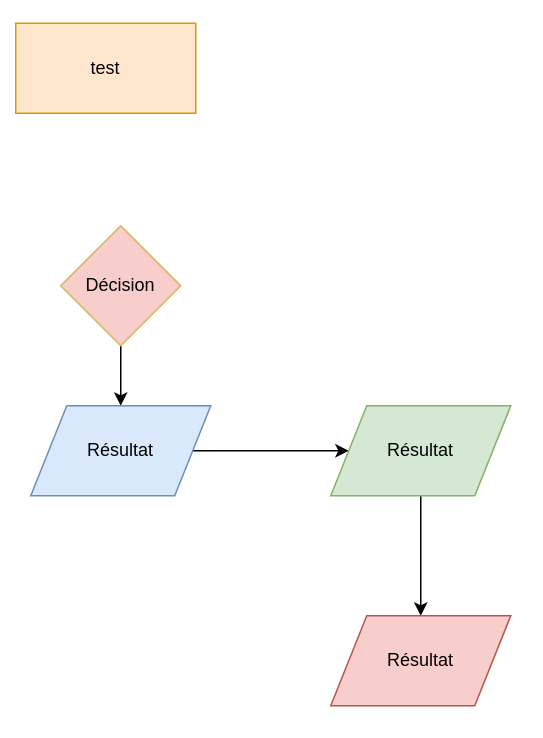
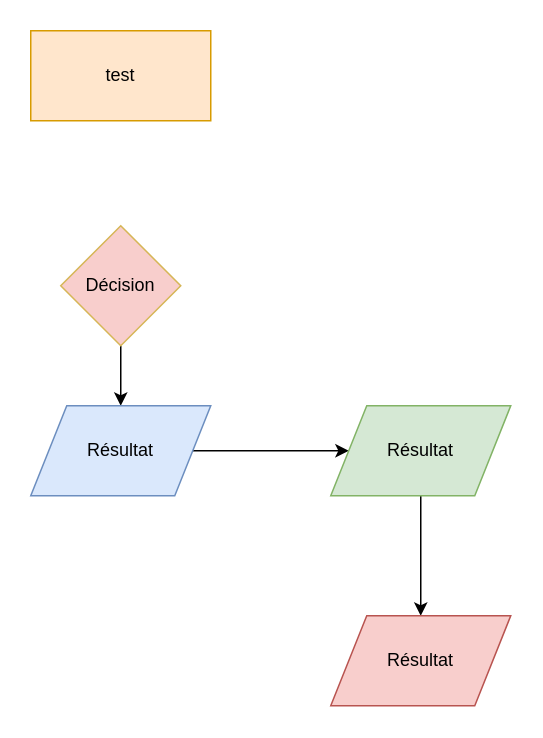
node "test": moved (106, 68) -> (121, 76)
